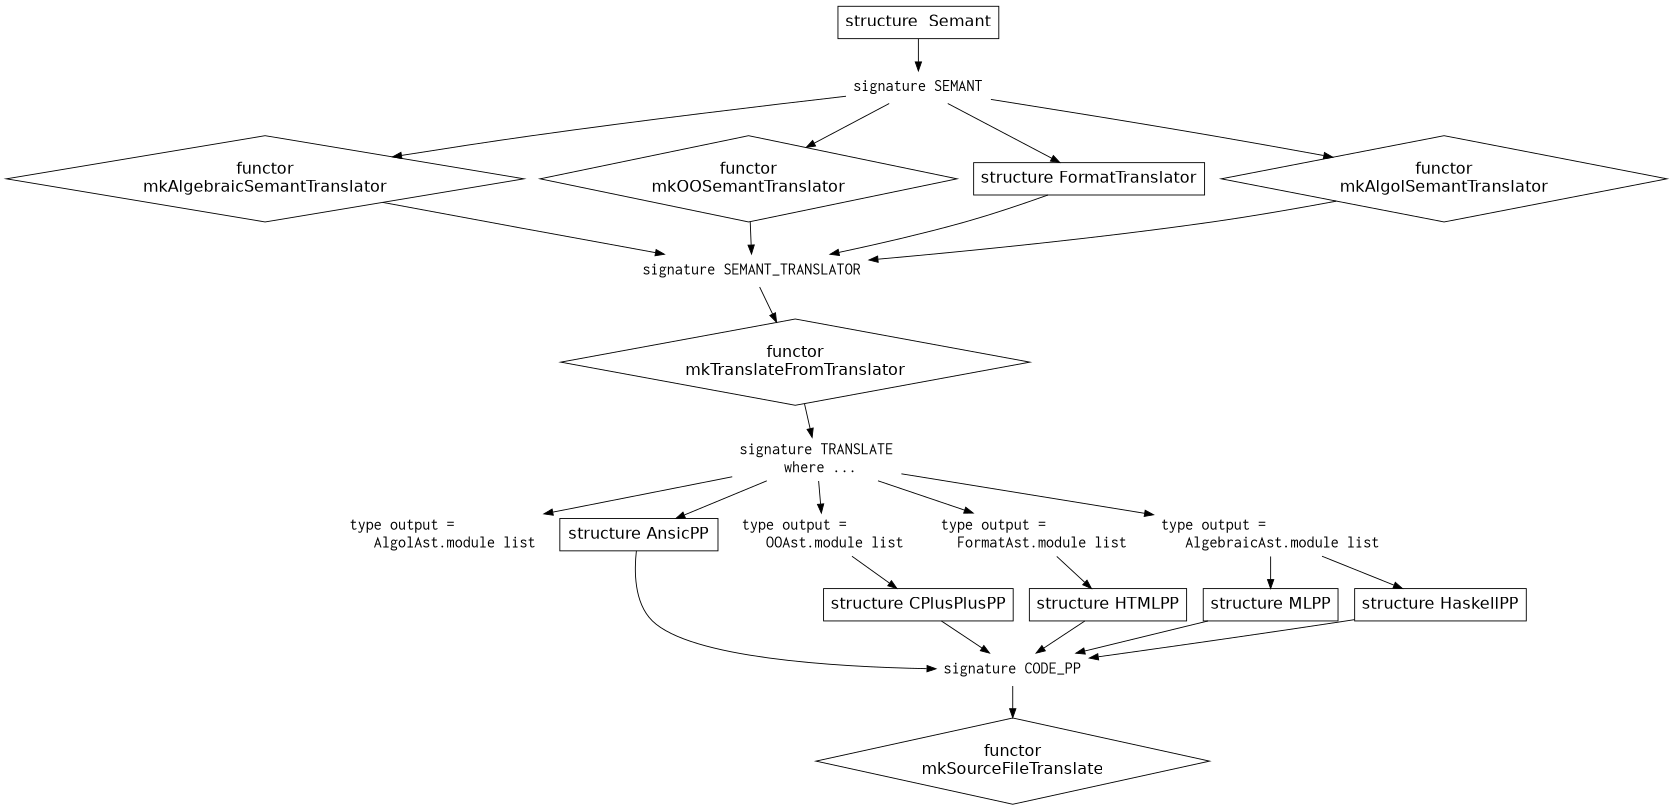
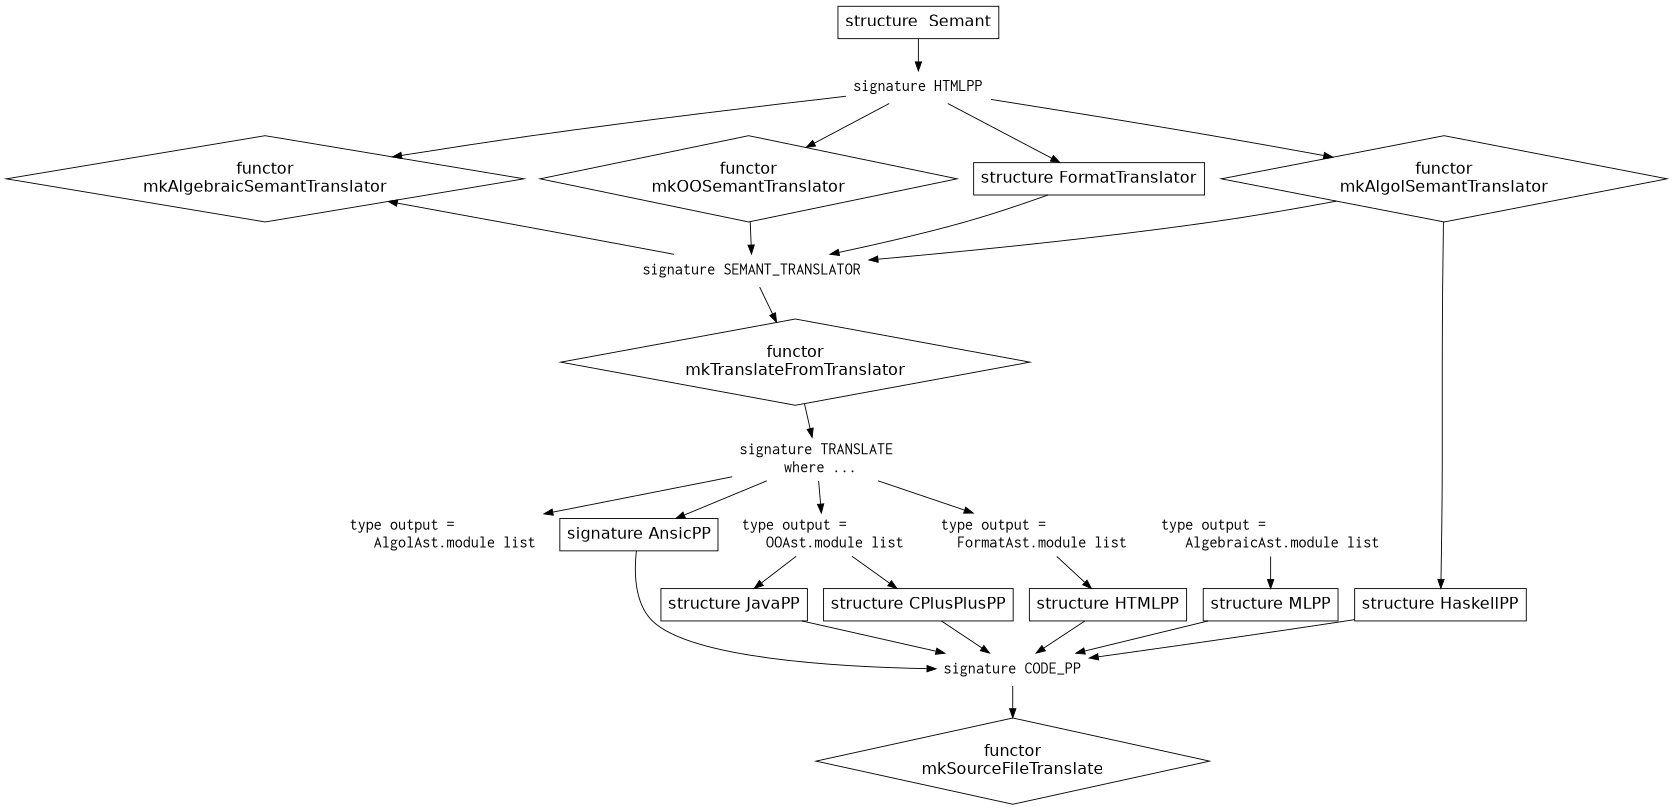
node "signature SEMANT": label "signature SEMANT" -> "signature HTMLPP"
edge "functor mkAlgebraicSemantTranslator" -> "signature SEMANT_TRANSLATOR": reversed
edge "signature TRANSLATE where ..." -> "type output = AlgebraicAst.module list": removed
node "structure AnsicPP": label "structure AnsicPP" -> "signature AnsicPP"
edge "type output = AlgebraicAst.module list" -> "structure HaskellPP": now "functor mkAlgolSemantTranslator" -> "structure HaskellPP"
node "structure JavaPP": added
